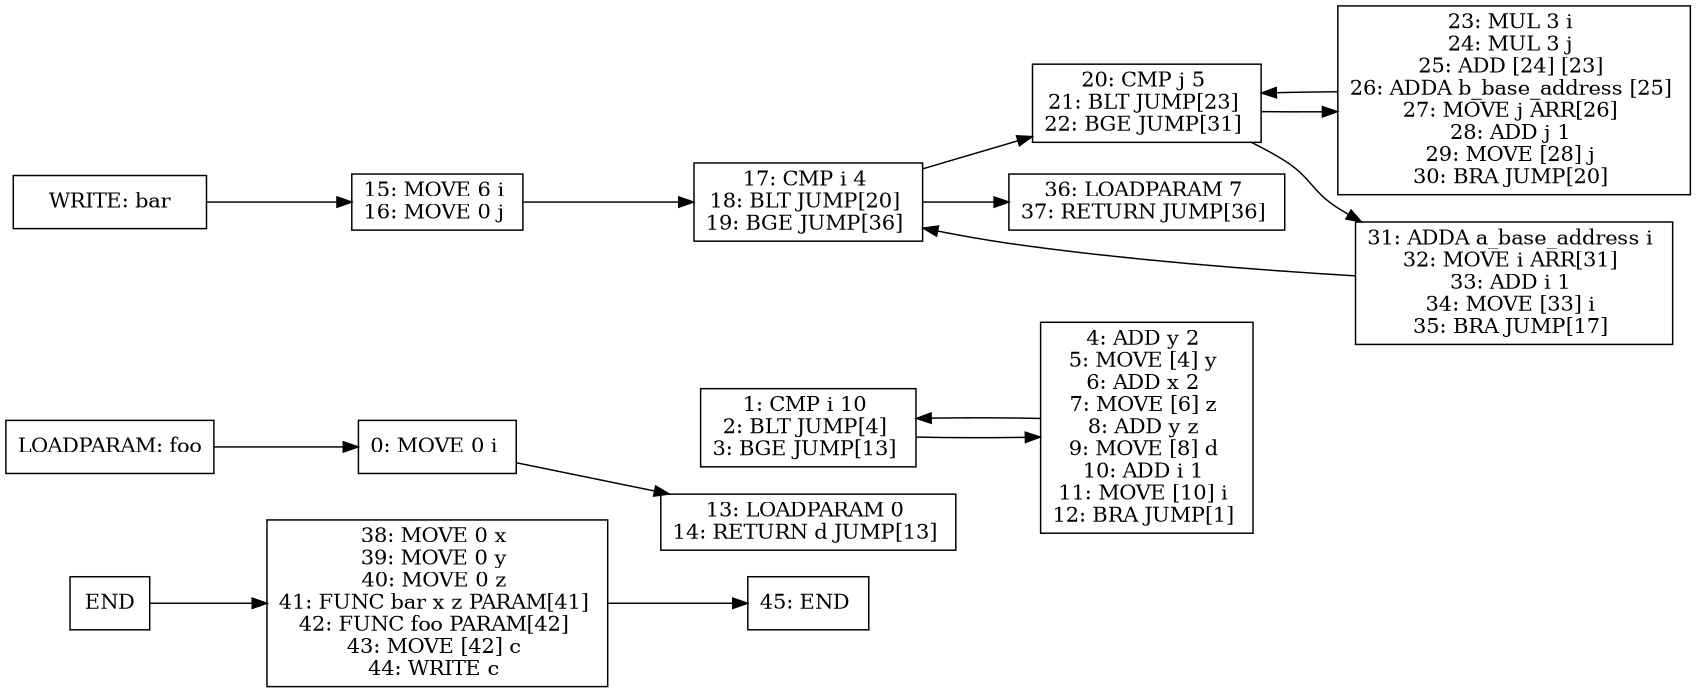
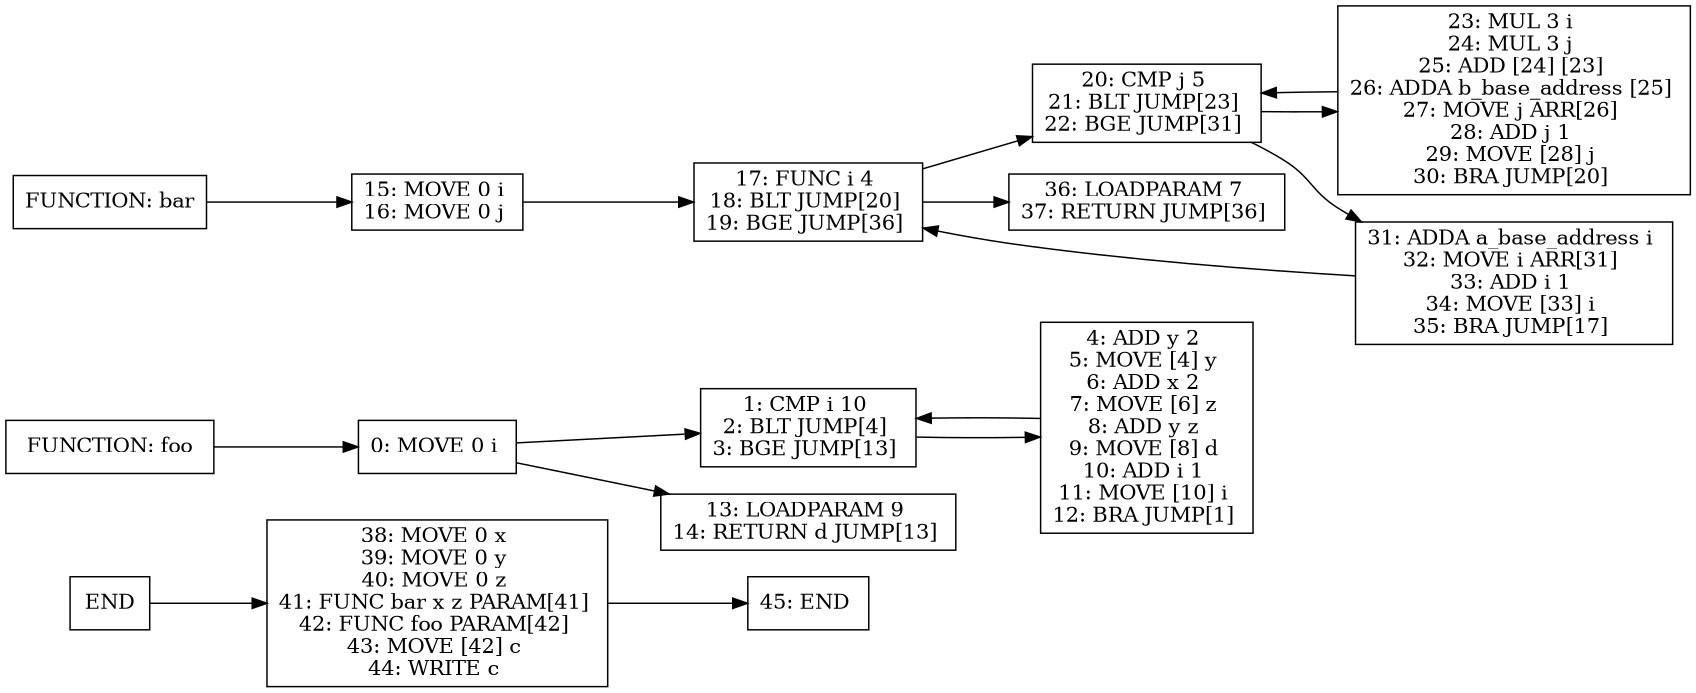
node "WRITE: bar": label "WRITE: bar" -> "FUNCTION: bar"
node "15: MOVE 6 i 16: MOVE 0 j": label "15: MOVE 6 i 16: MOVE 0 j" -> "15: MOVE 0 i 16: MOVE 0 j"
node "17: CMP i 4 18: BLT JUMP[20] 19: BGE JUMP[36]": label "17: CMP i 4 18: BLT JUMP[20] 19: BGE JUMP[36]" -> "17: FUNC i 4 18: BLT JUMP[20] 19: BGE JUMP[36]"
edge "0: MOVE 0 i" -> "1: CMP i 10 2: BLT JUMP[4] 3: BGE JUMP[13]": added
node "LOADPARAM: foo": label "LOADPARAM: foo" -> "FUNCTION: foo"
node "13: LOADPARAM 0 14: RETURN d JUMP[13]": label "13: LOADPARAM 0 14: RETURN d JUMP[13]" -> "13: LOADPARAM 9 14: RETURN d JUMP[13]"
